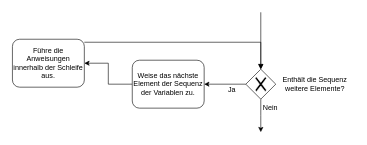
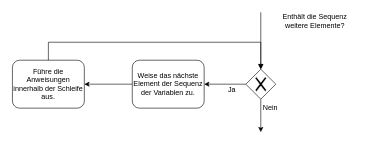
node "Führe die Anweisungen innerhalb der Schleife aus.": moved (48, 63) -> (48, 84)
node "Enthält die Sequenz weitere Elemente?": moved (315, 84) -> (315, 21)
